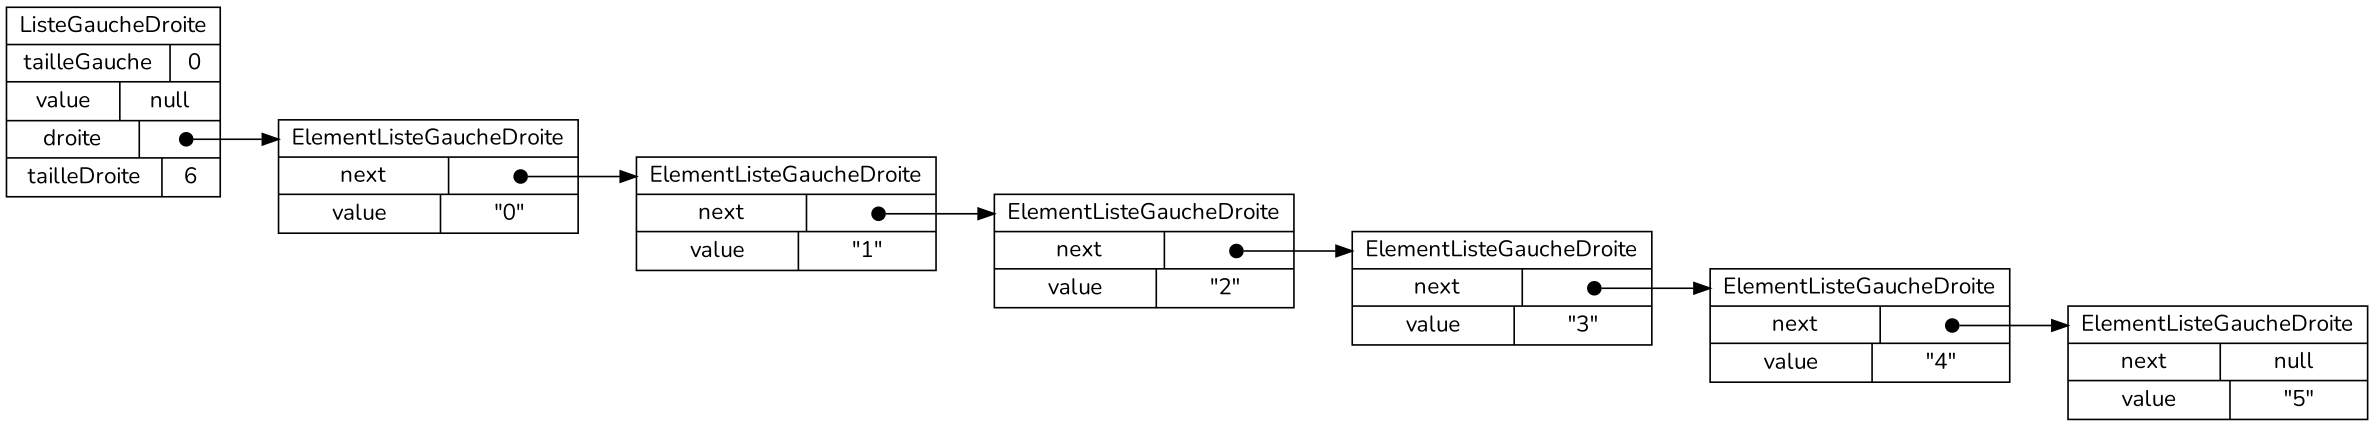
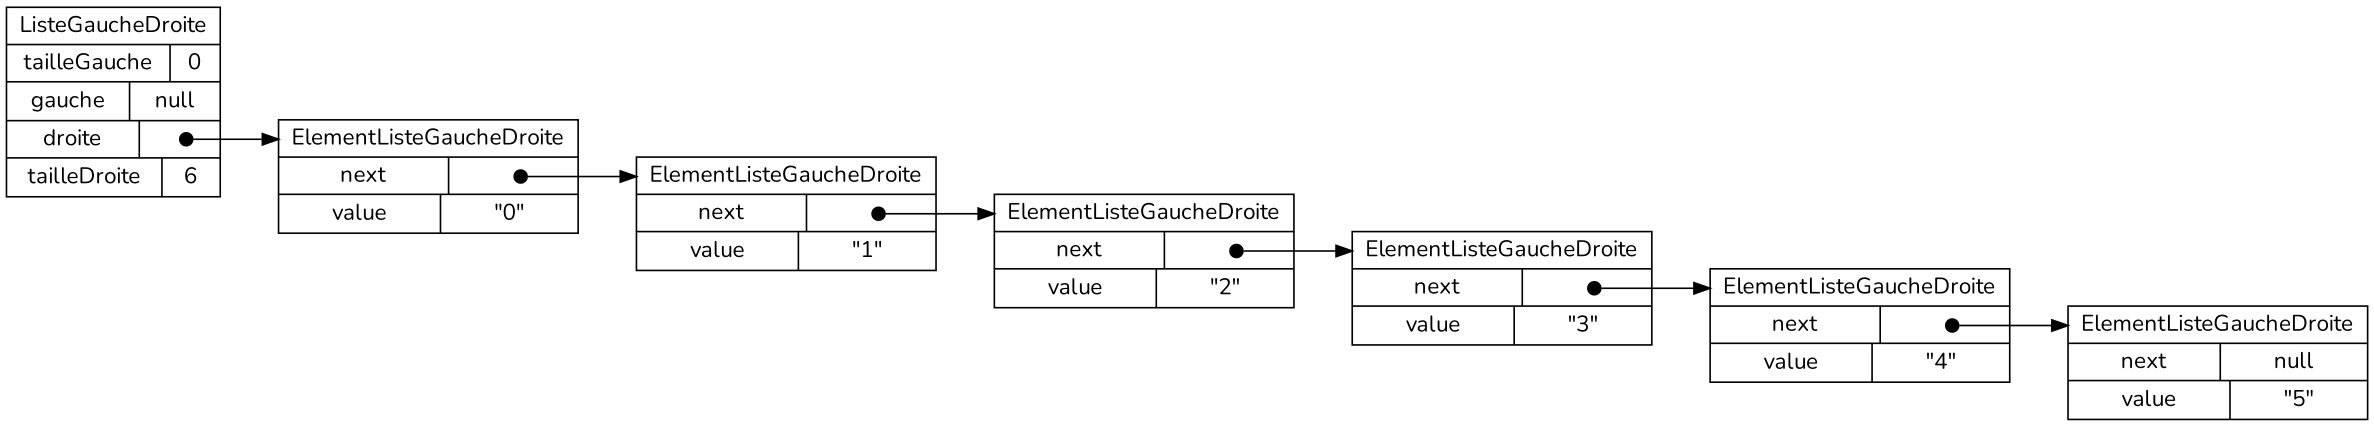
node "ListeGaucheDroite": text "value" -> "gauche"
